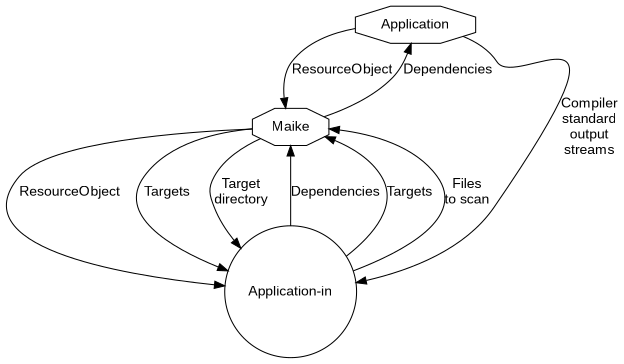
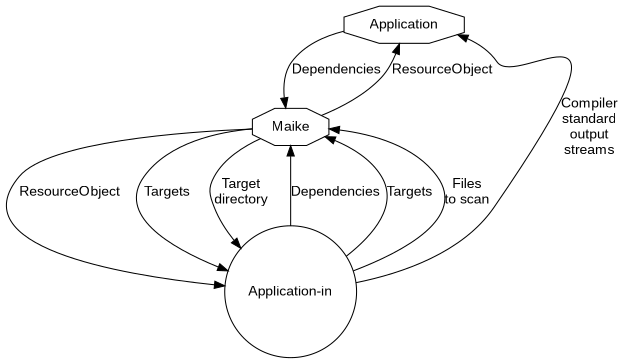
edge "Application" -> "Maike": label "ResourceObject" -> "Dependencies"
edge "Maike" -> "Application": label "Dependencies" -> "ResourceObject"
edge "Application" -> "Application-in": reversed
